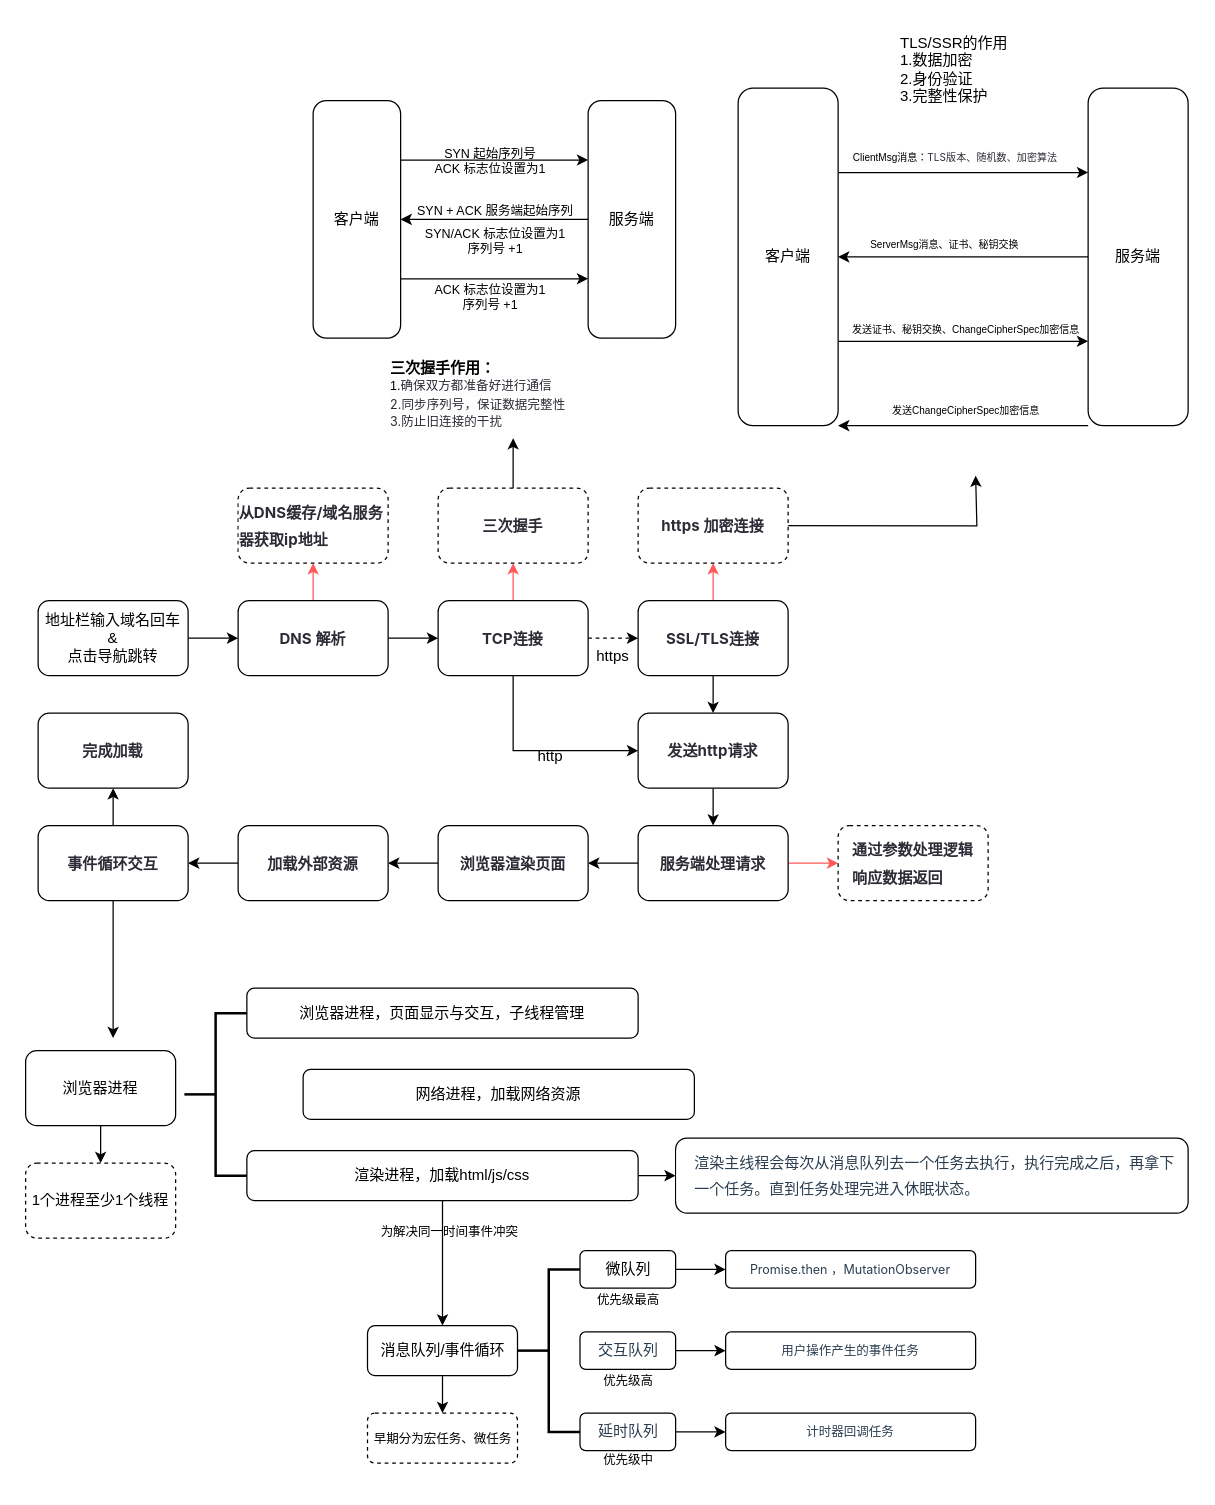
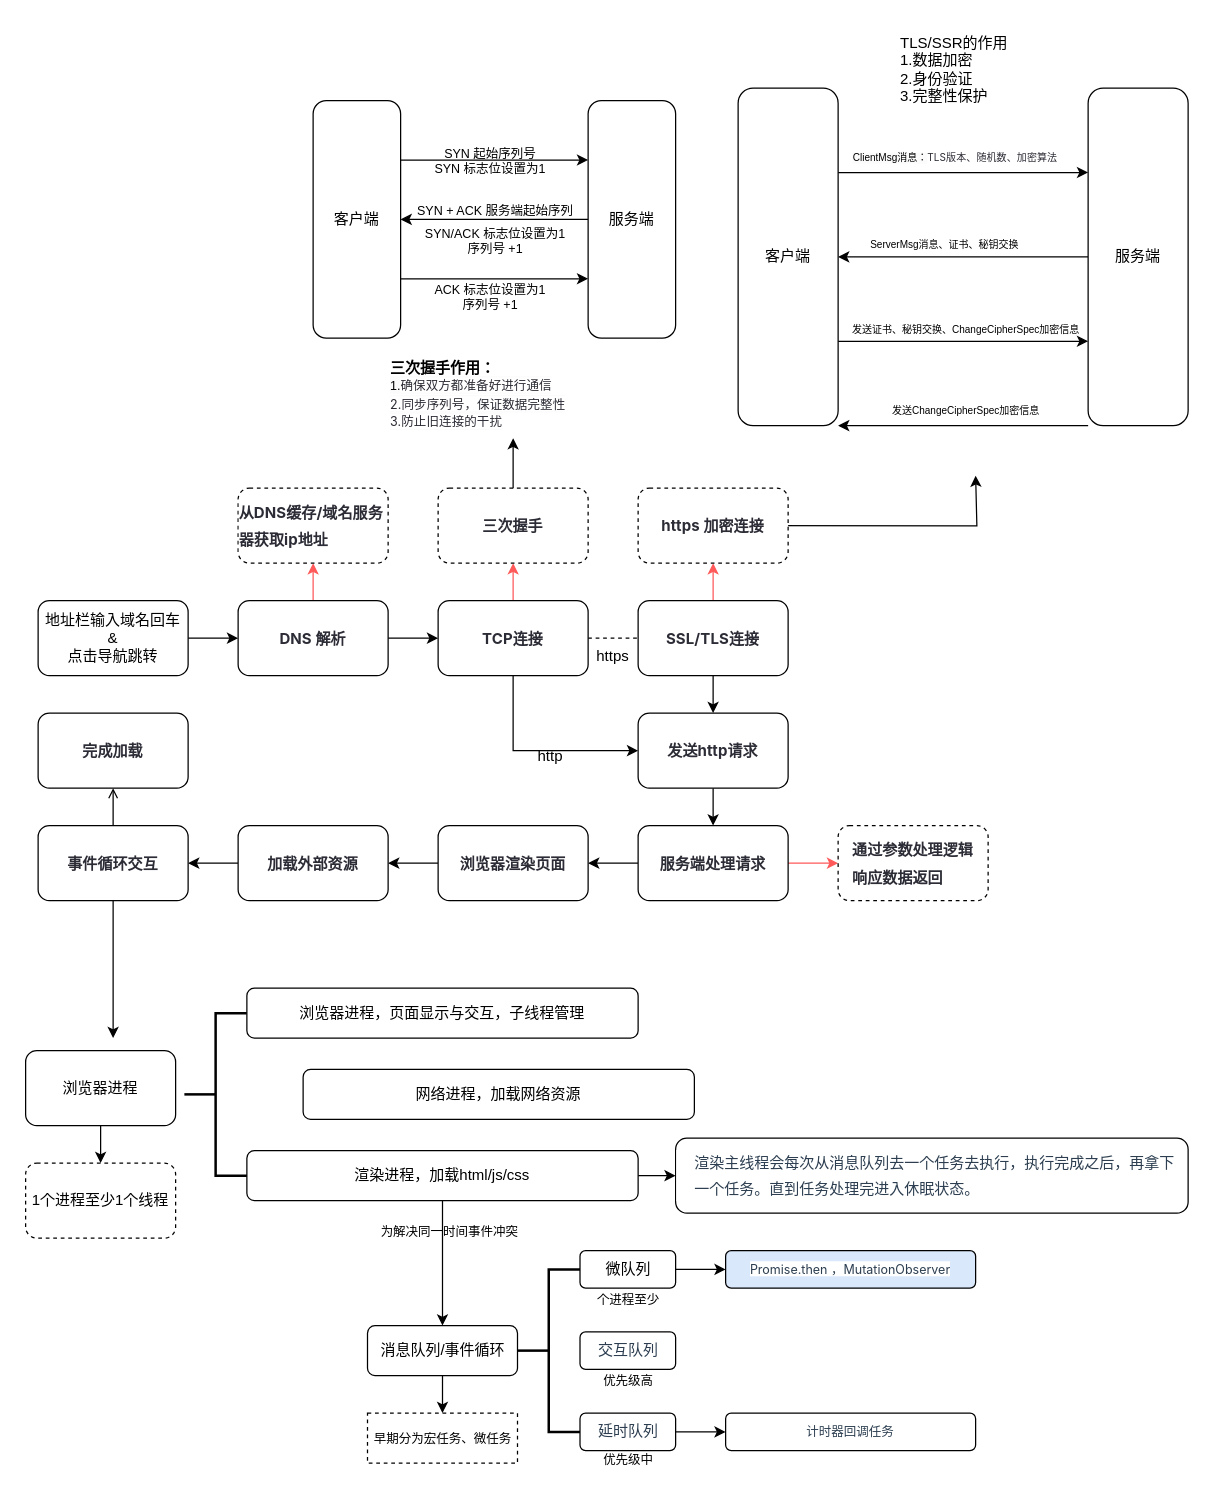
node "ACK 标志位设置为1": label "ACK 标志位设置为1" -> "SYN 标志位设置为1"
edge "TCP连接" -> "SSL/TLS连接": arrowhead classic -> none
edge "事件循环交互" -> "完成加载": arrowhead classic -> open
node "Promise.then ，MutationObserver": fillcolor #ffffff -> #dae8fc
node "优先级最高": label "优先级最高" -> "个进程至少"
edge "交互队列" -> "用户操作产生的事件任务": removed
node "用户操作产生的事件任务": removed
node "早期分为宏任务、微任务": shape rounded rectangle -> rectangle
